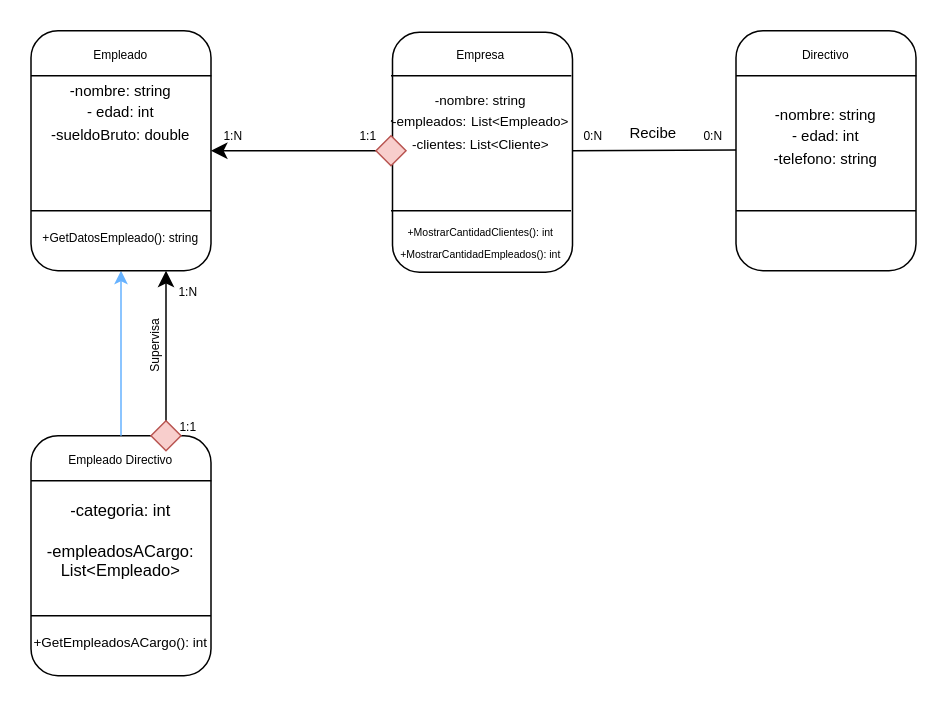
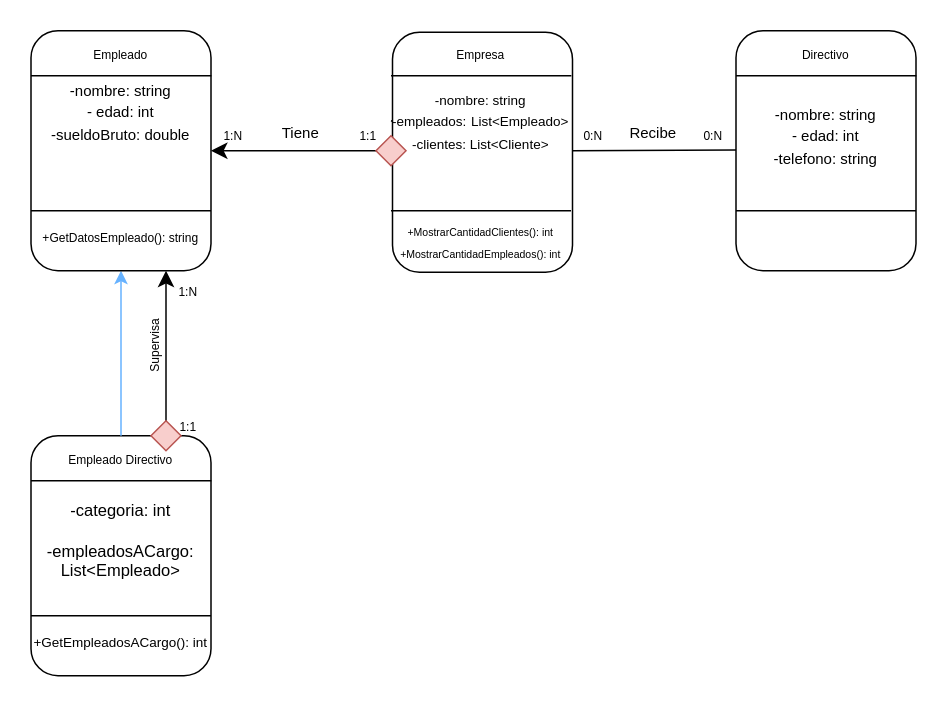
node "Tiene": added
